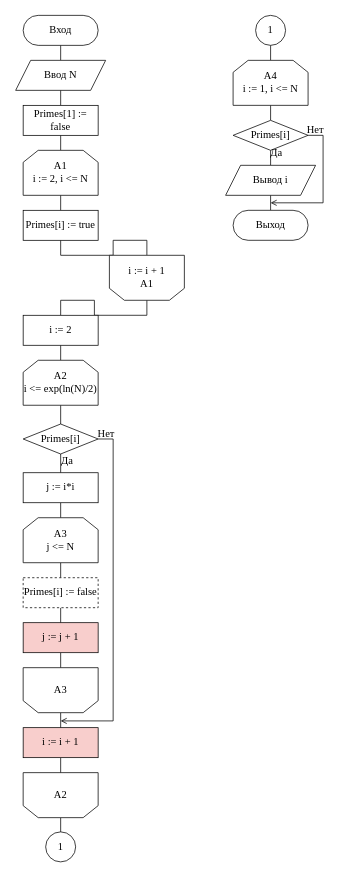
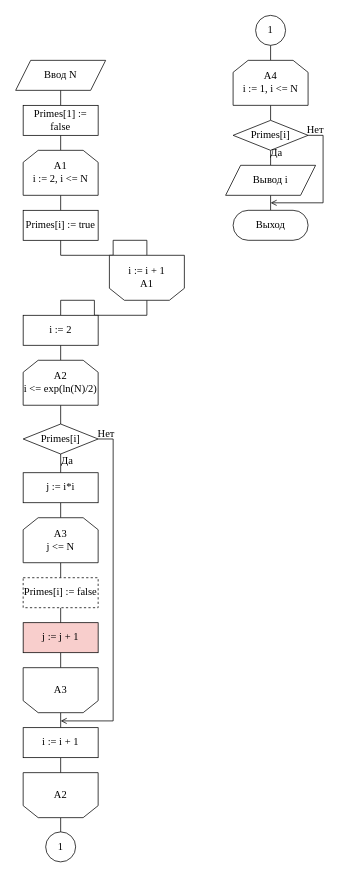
node "Вход": removed
edge "Вход" -- "Ввод N": removed
node "i := i + 1": fillcolor #f8cecc -> #ffffff
